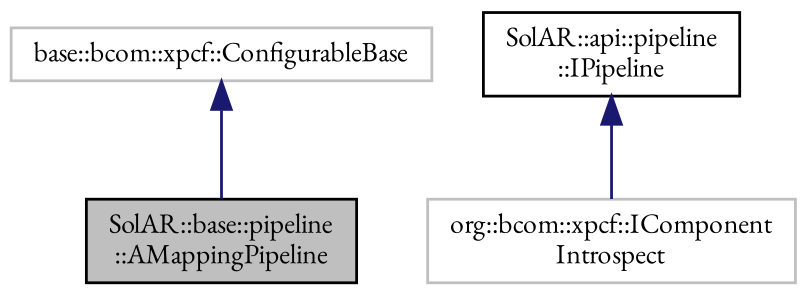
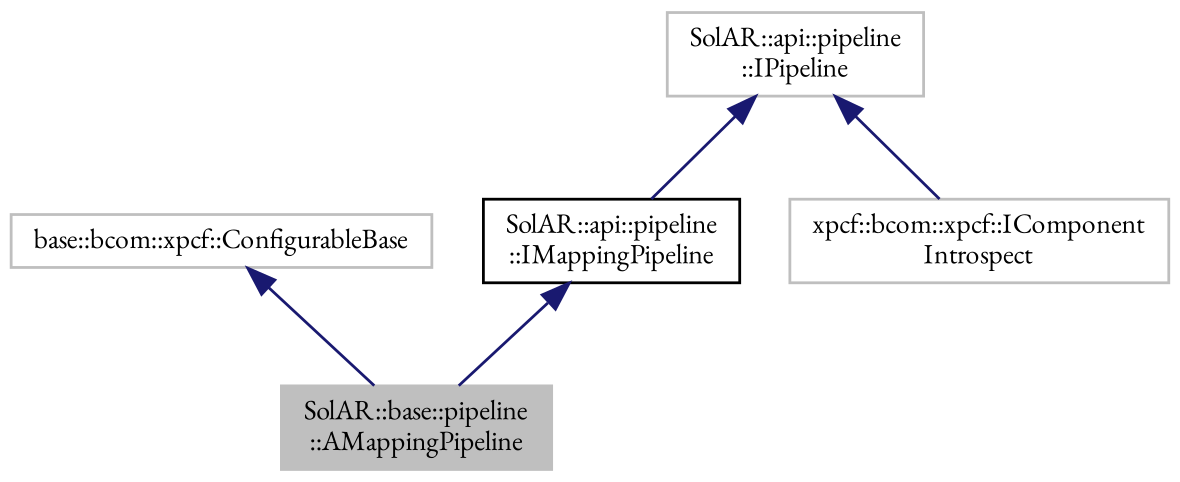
node "SolAR::api::pipeline ::IPipeline": color black -> grey75
node "SolAR::base::pipeline ::AMappingPipeline": color black -> grey75
node "org::bcom::xpcf::IComponent Introspect": label "org::bcom::xpcf::IComponent Introspect" -> "xpcf::bcom::xpcf::IComponent Introspect"
node "SolAR::api::pipeline ::IMappingPipeline": added
